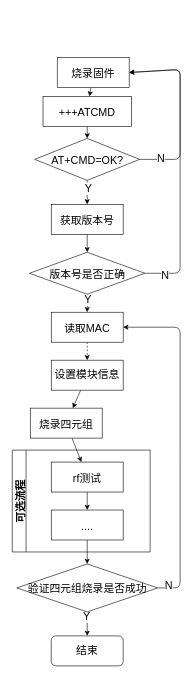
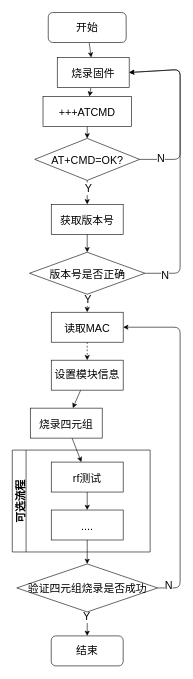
node "开始": added
edge "开始" -> "烧录固件": added
